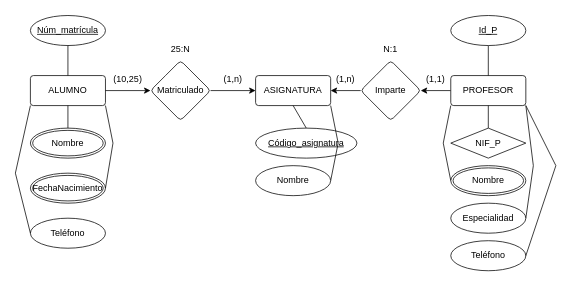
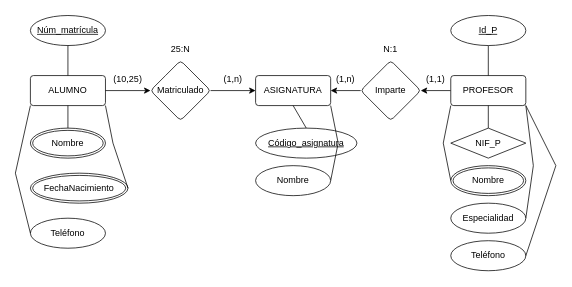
node "FechaNacimiento": size 75x30 -> 98x30
